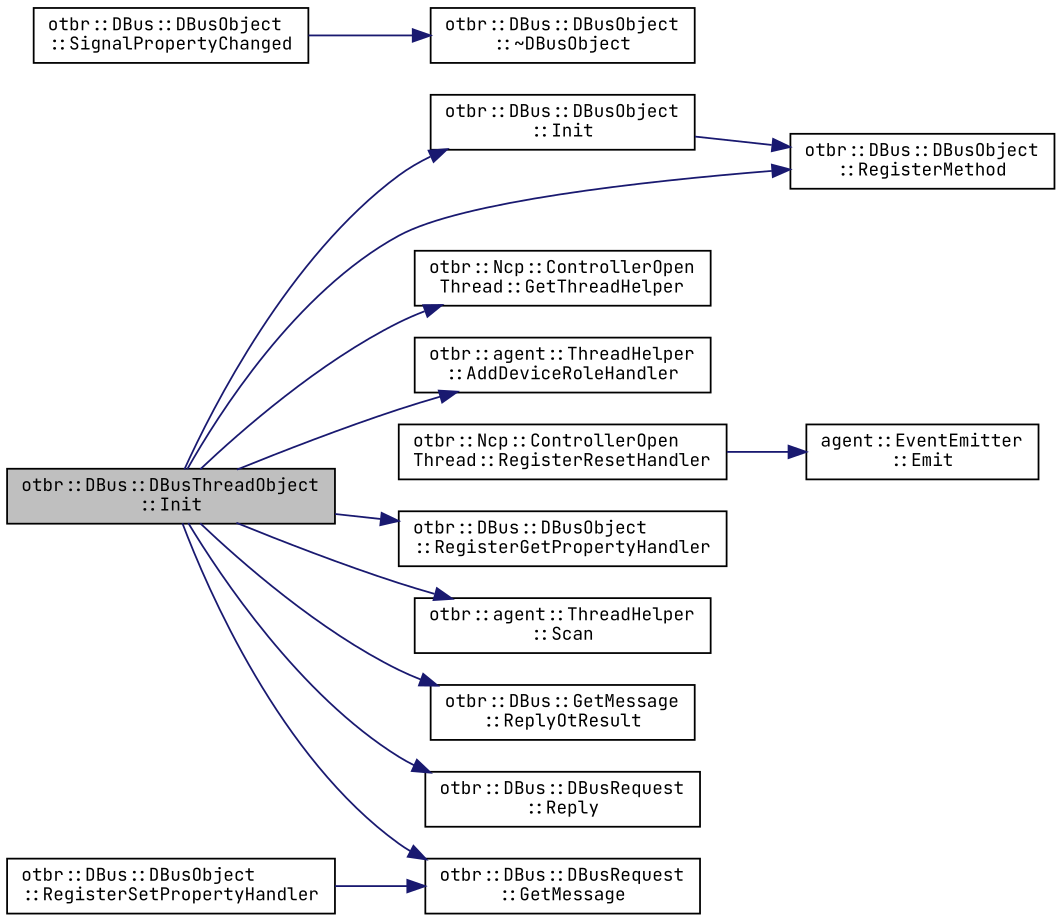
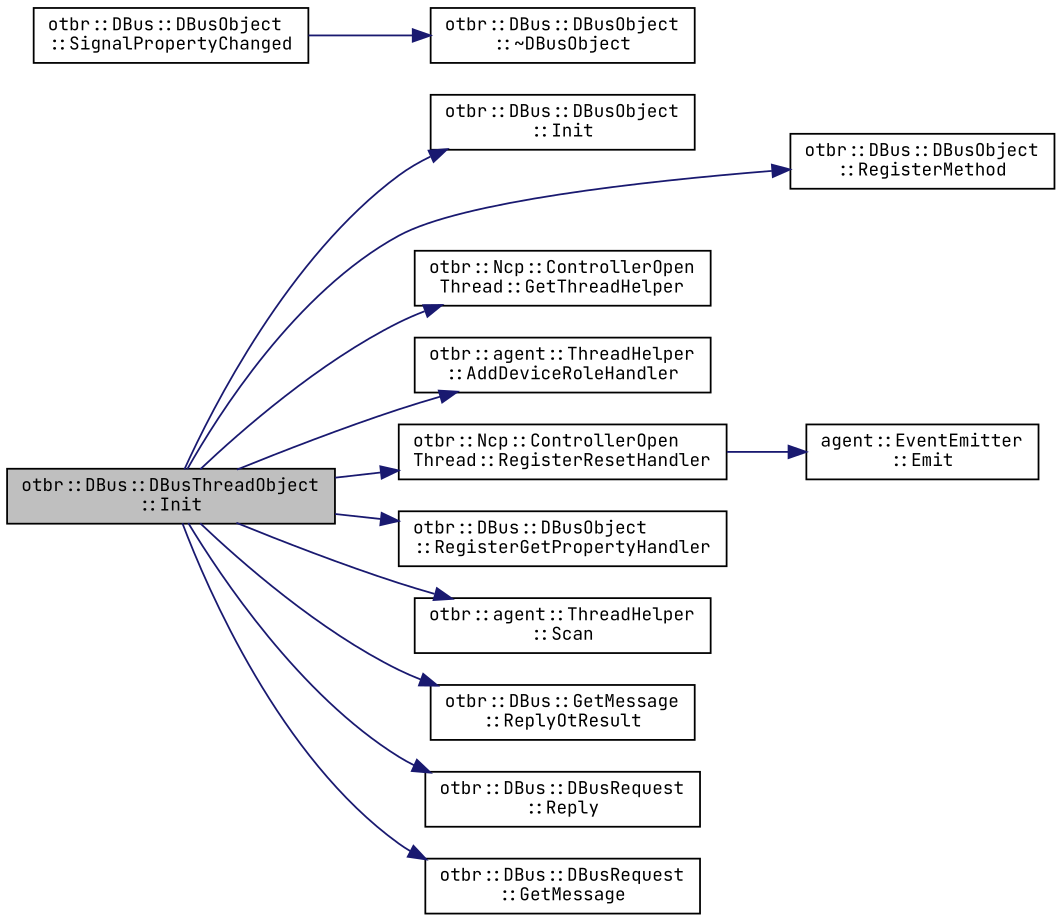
edge "otbr::DBus::DBusObject ::Init" -> "otbr::DBus::DBusObject ::RegisterMethod": removed
edge "otbr::DBus::DBusThreadObject ::Init" -> "otbr::Ncp::ControllerOpen Thread::RegisterResetHandler": added
node "otbr::DBus::DBusObject ::RegisterSetPropertyHandler": removed
